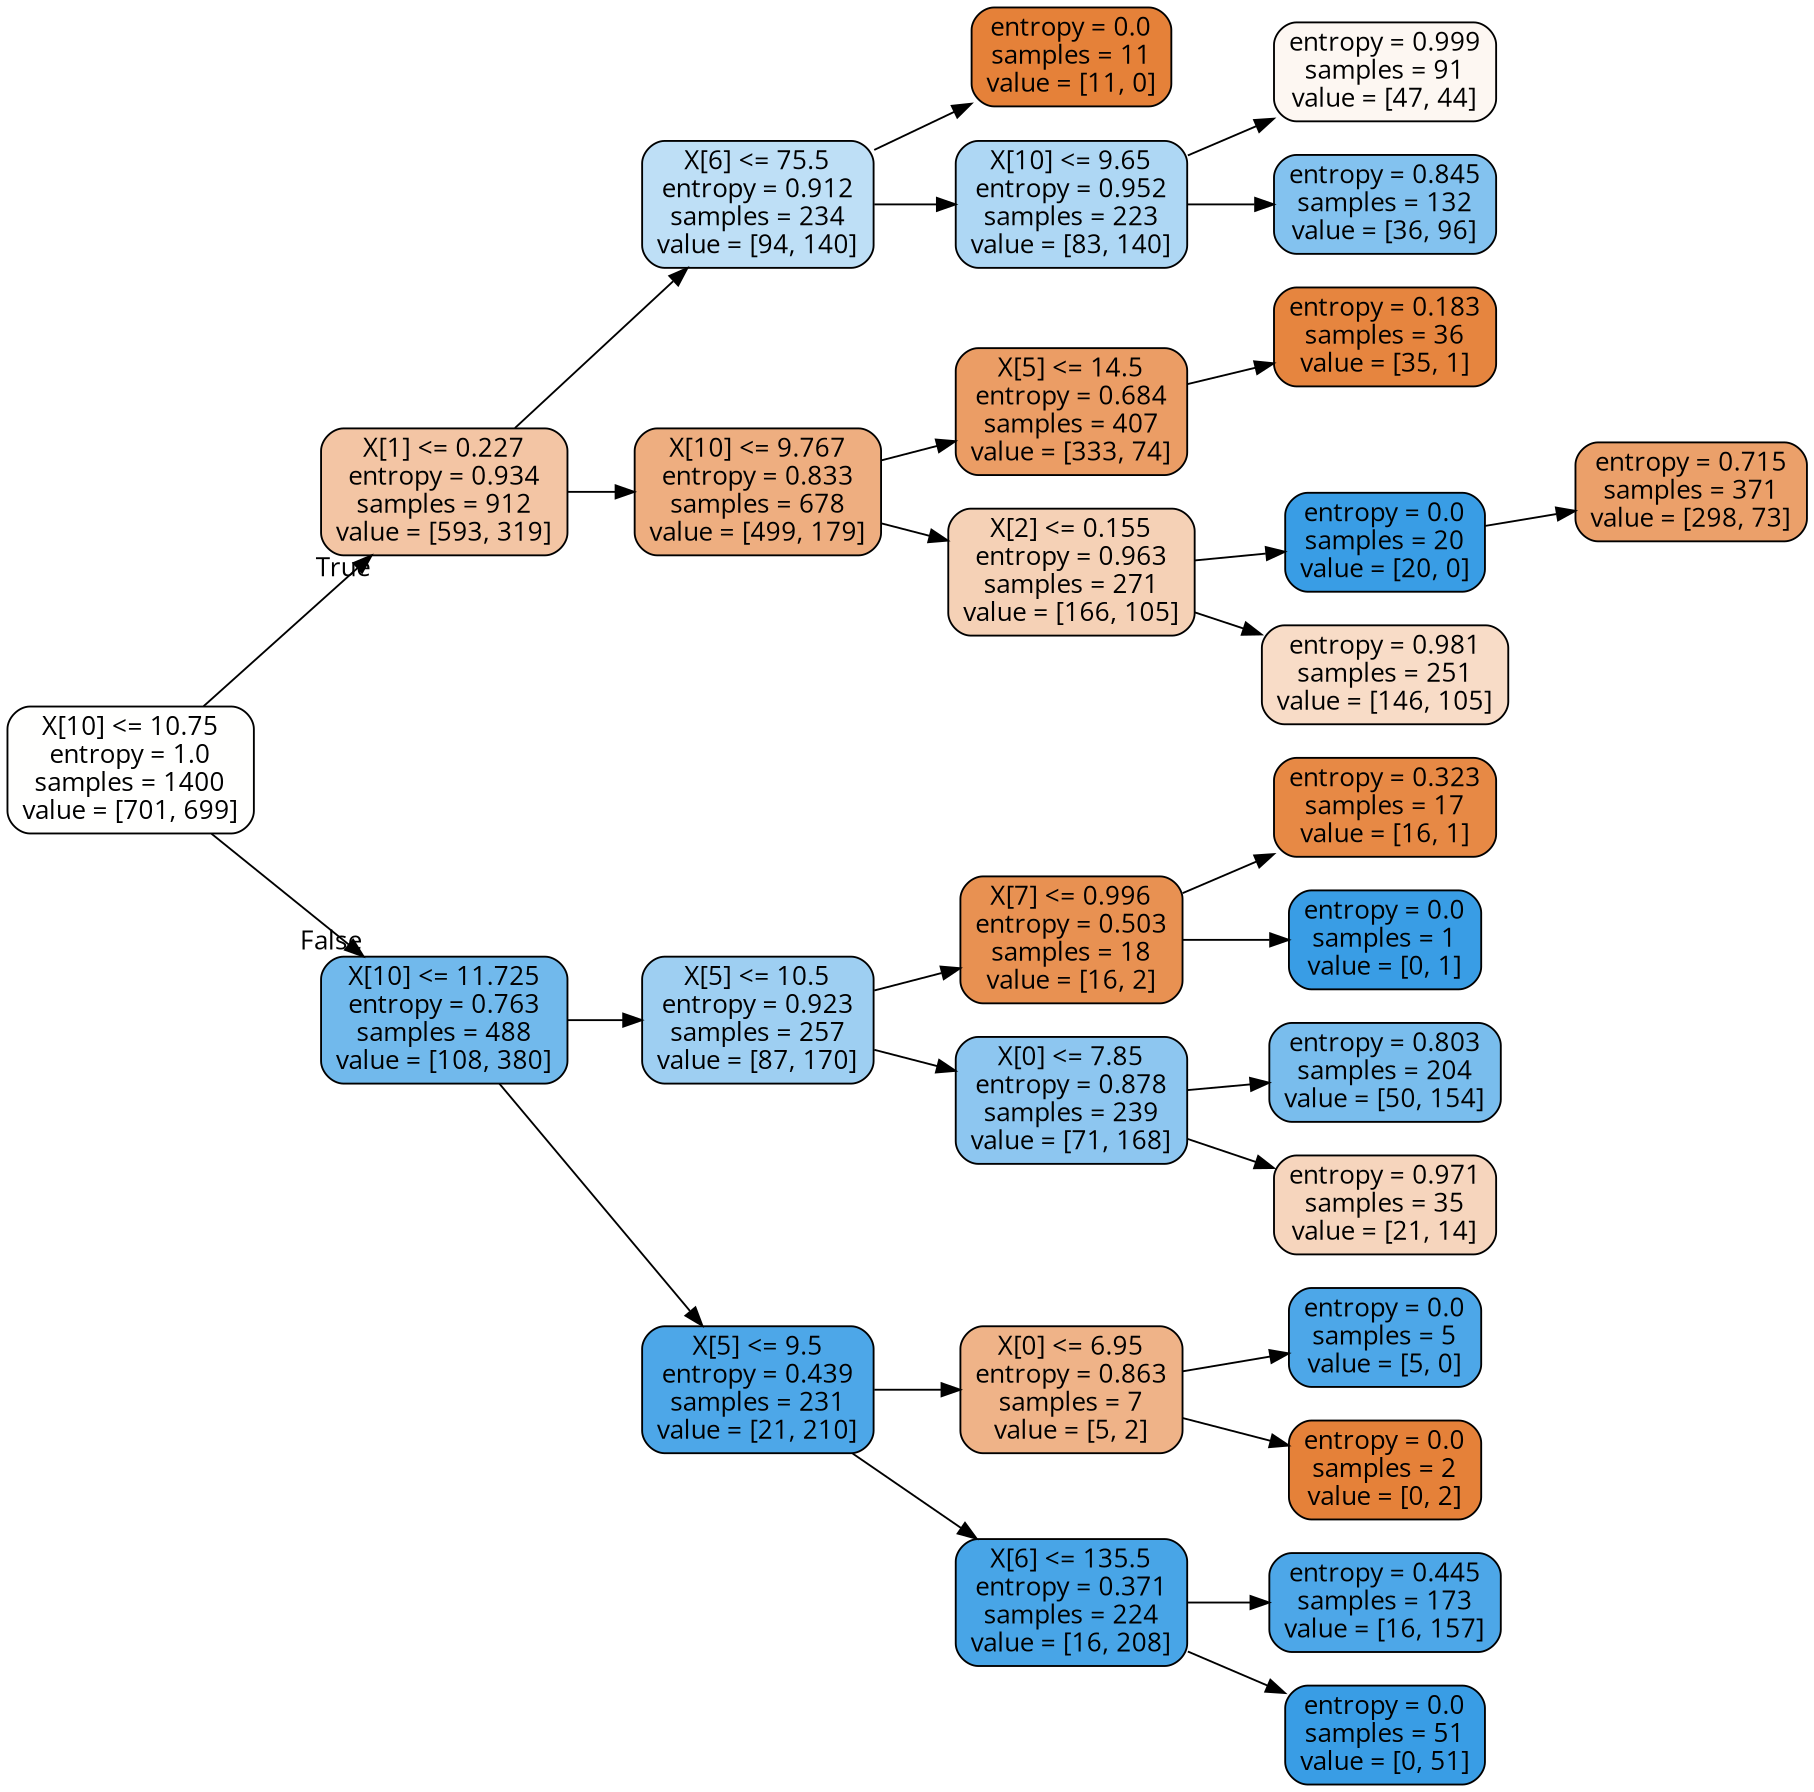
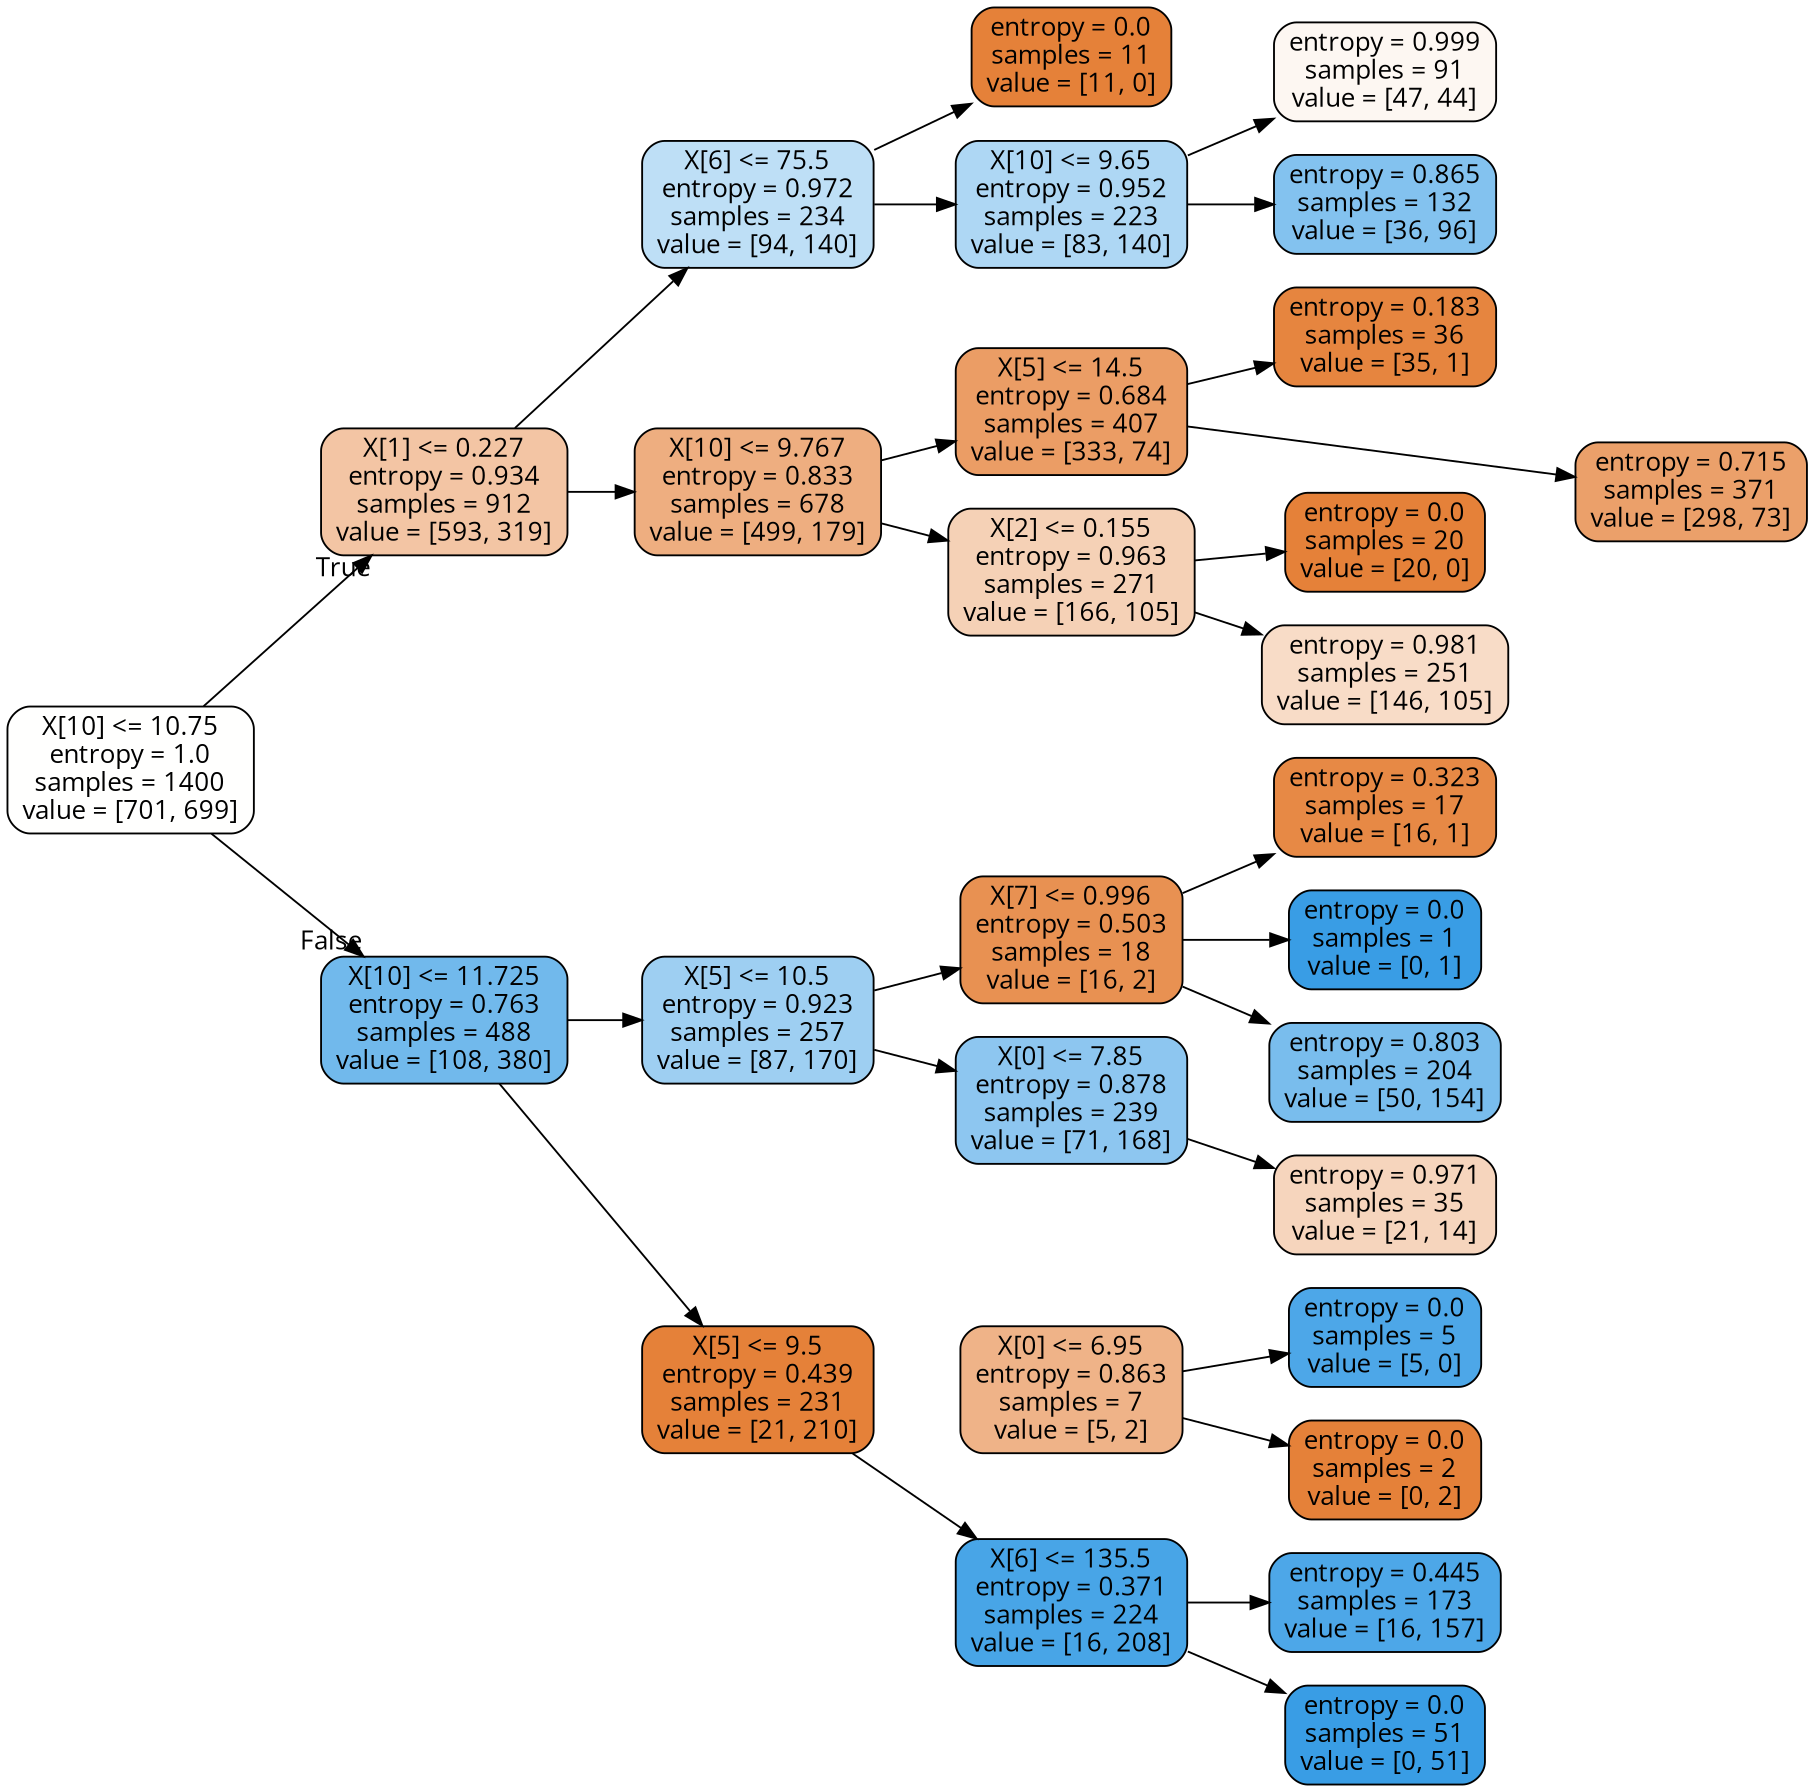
node "X[6] <= 75.5 entropy = 0.912 samples = 234 value = [94, 140]": label "X[6] <= 75.5 entropy = 0.912 samples = 234 value = [94, 140]" -> "X[6] <= 75.5 entropy = 0.972 samples = 234 value = [94, 140]"
node "entropy = 0.845 samples = 132 value = [36, 96]": label "entropy = 0.845 samples = 132 value = [36, 96]" -> "entropy = 0.865 samples = 132 value = [36, 96]"
edge "entropy = 0.0 samples = 20 value = [20, 0]" -> "entropy = 0.715 samples = 371 value = [298, 73]": now "X[5] <= 14.5 entropy = 0.684 samples = 407 value = [333, 74]" -> "entropy = 0.715 samples = 371 value = [298, 73]"
node "entropy = 0.0 samples = 20 value = [20, 0]": fillcolor #399de5 -> #e58139
edge "X[0] <= 7.85 entropy = 0.878 samples = 239 value = [71, 168]" -> "entropy = 0.803 samples = 204 value = [50, 154]": now "X[7] <= 0.996 entropy = 0.503 samples = 18 value = [16, 2]" -> "entropy = 0.803 samples = 204 value = [50, 154]"
node "X[5] <= 9.5 entropy = 0.439 samples = 231 value = [21, 210]": fillcolor #4da7e8 -> #e58139
edge "X[5] <= 9.5 entropy = 0.439 samples = 231 value = [21, 210]" -> "X[0] <= 6.95 entropy = 0.863 samples = 7 value = [5, 2]": removed
